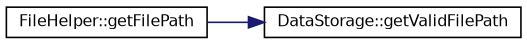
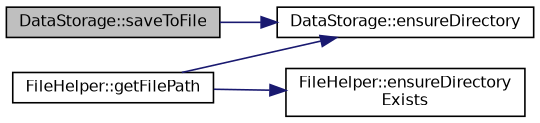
node "DataStorage::saveToFile": added
node "DataStorage::getValidFilePath": label "DataStorage::getValidFilePath" -> "DataStorage::ensureDirectory"
node "FileHelper::ensureDirectory Exists": added
